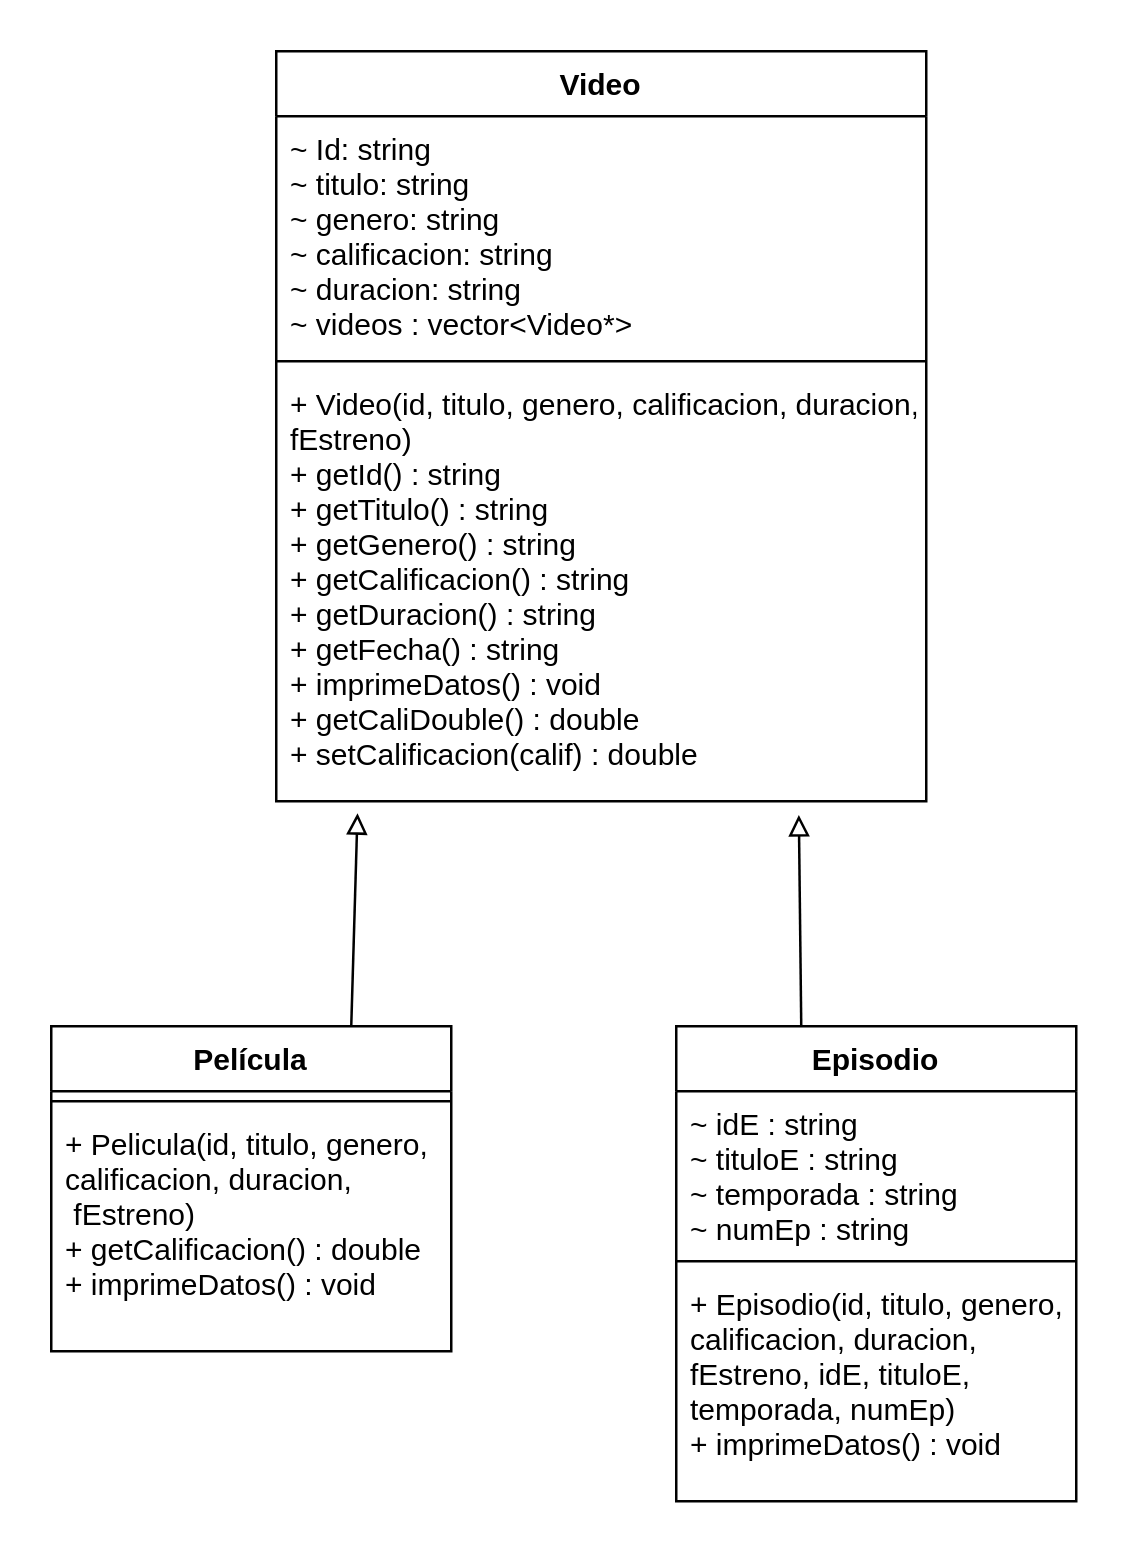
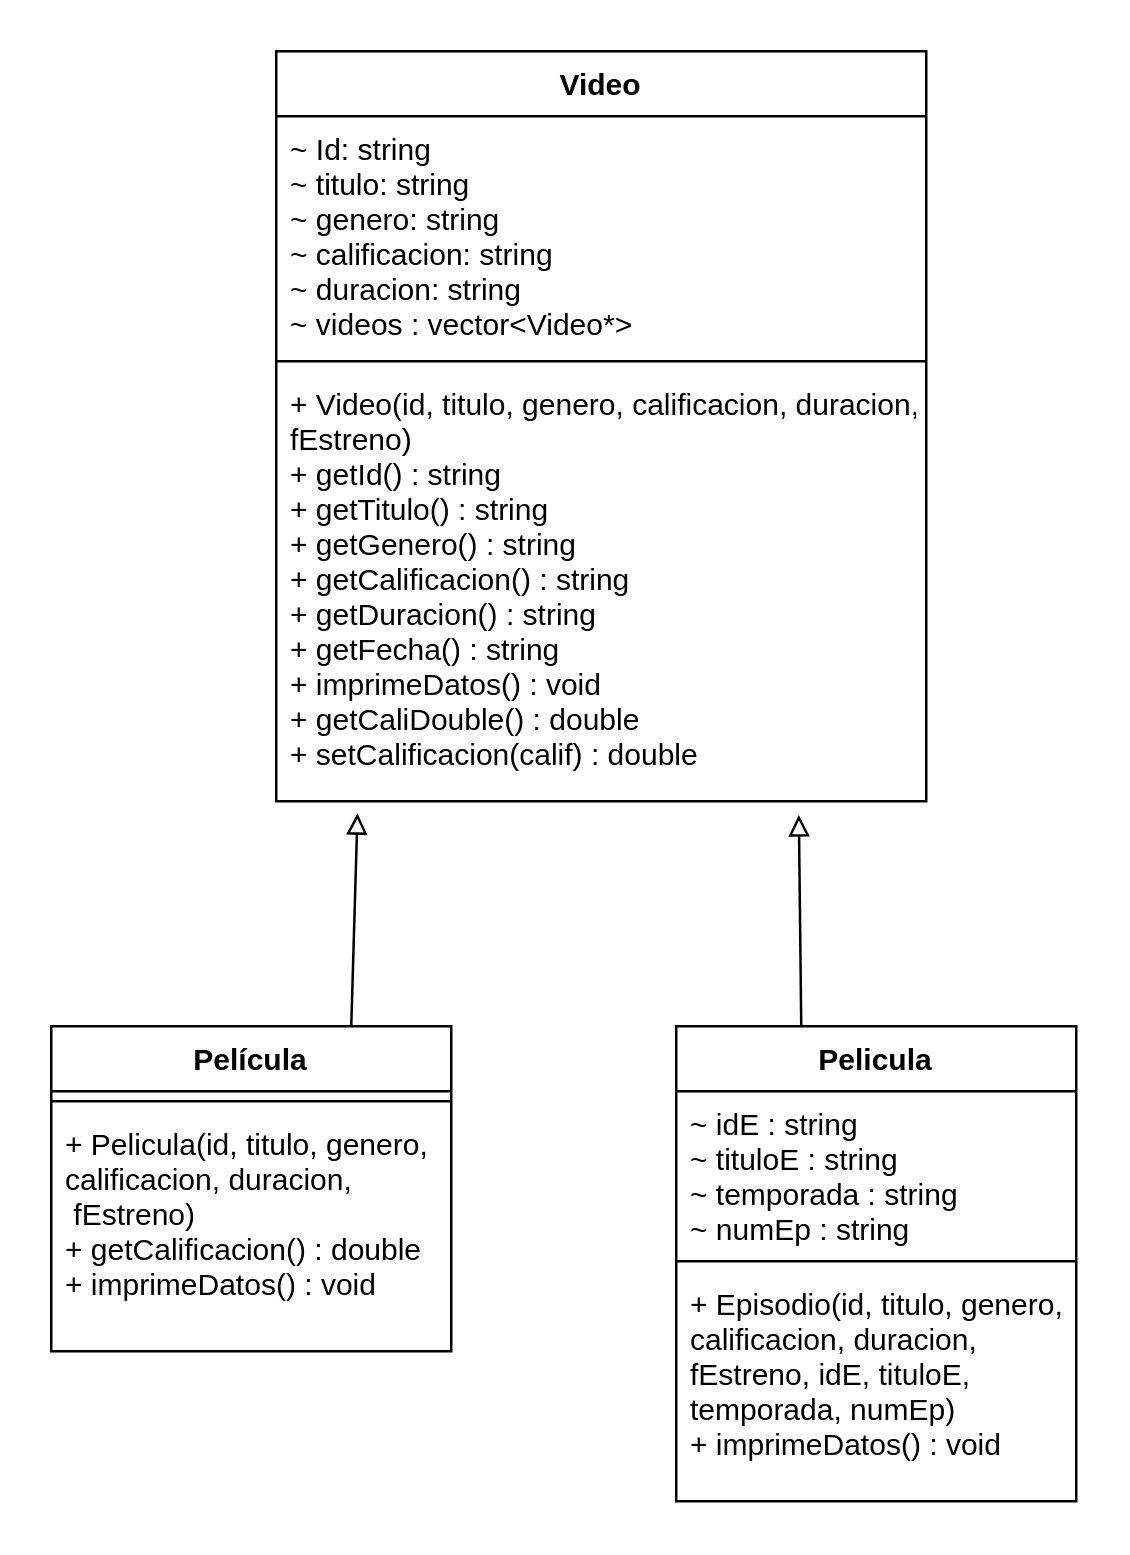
node "Episodio": label "Episodio" -> "Pelicula"
